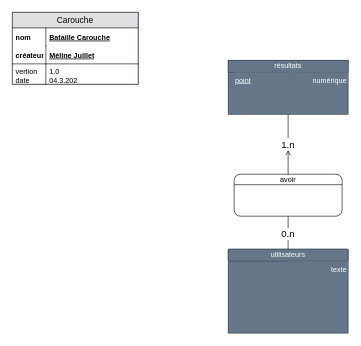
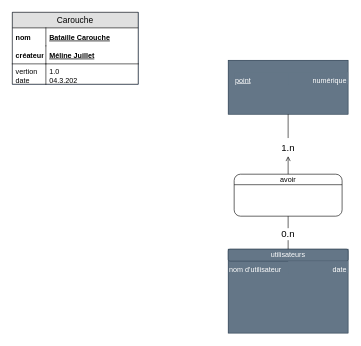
node "résultats": removed
node "1.n": size 24x12 -> 24x18
node "nom d'utilisateur": added
node "texte": label "texte" -> "date"
